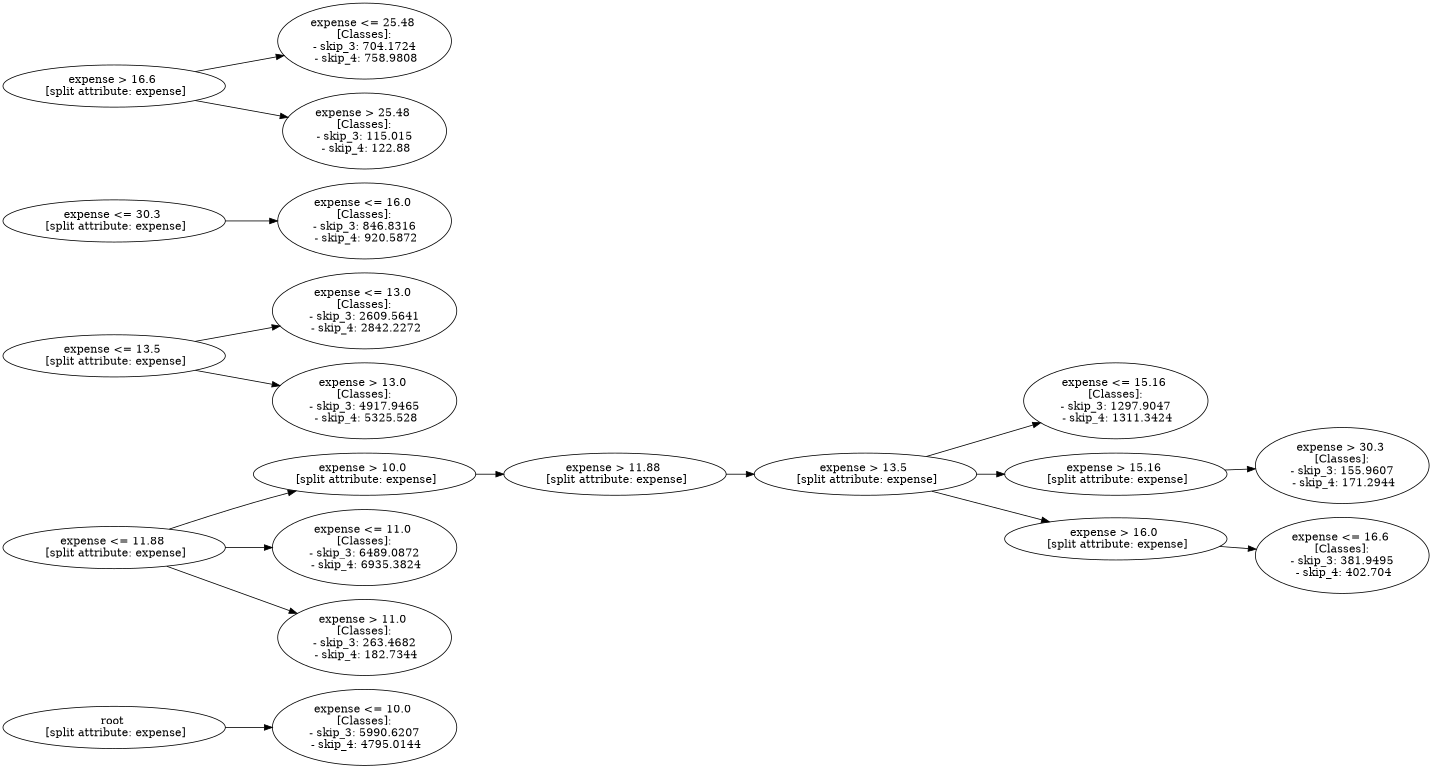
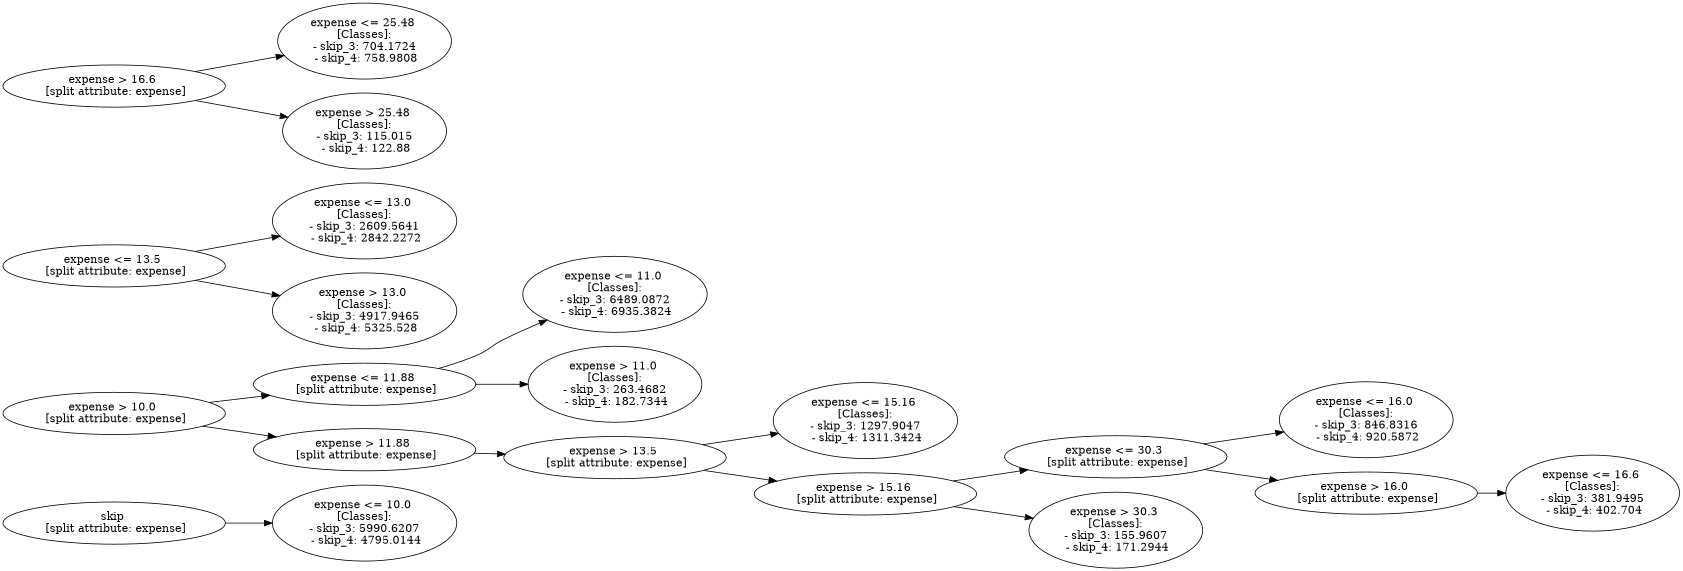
edge "expense > 15.16 [split attribute: expense]" -> "expense <= 30.3 [split attribute: expense]": added
edge "expense > 13.5 [split attribute: expense]" -> "expense > 16.0 [split attribute: expense]": now "expense <= 30.3 [split attribute: expense]" -> "expense > 16.0 [split attribute: expense]"
edge "expense <= 11.88 [split attribute: expense]" -> "expense > 10.0 [split attribute: expense]": reversed
node "root [split attribute: expense]": label "root [split attribute: expense]" -> "skip [split attribute: expense]"
